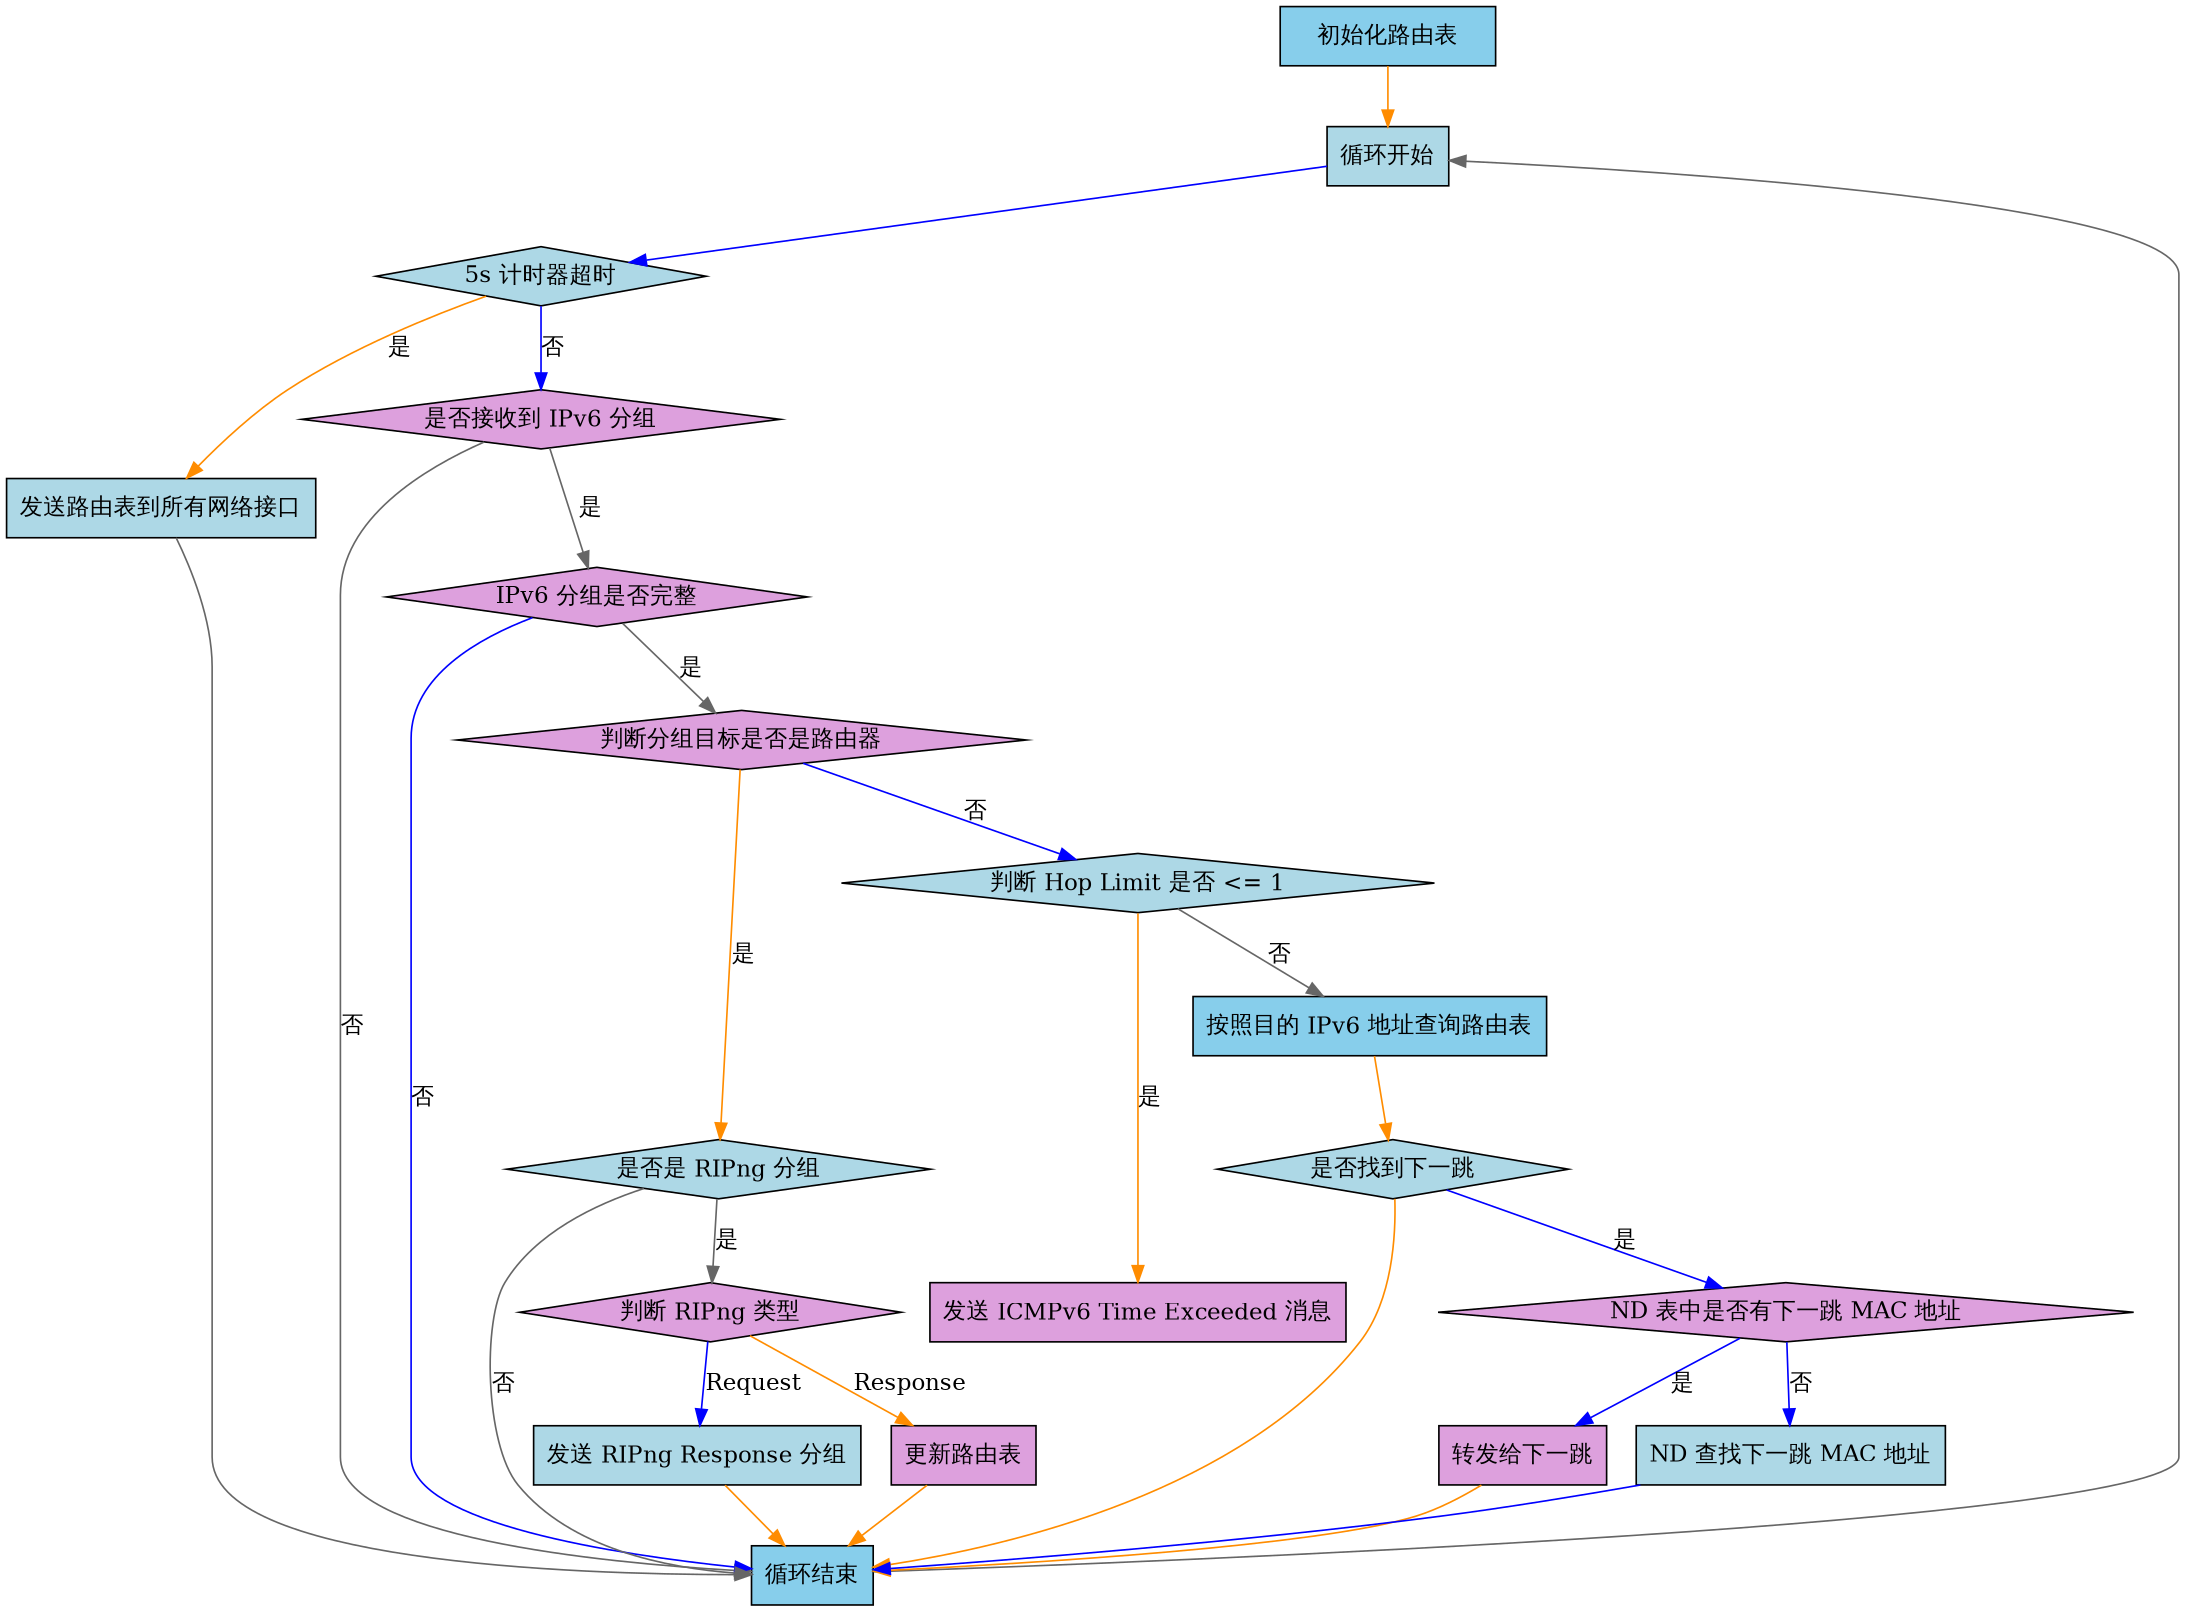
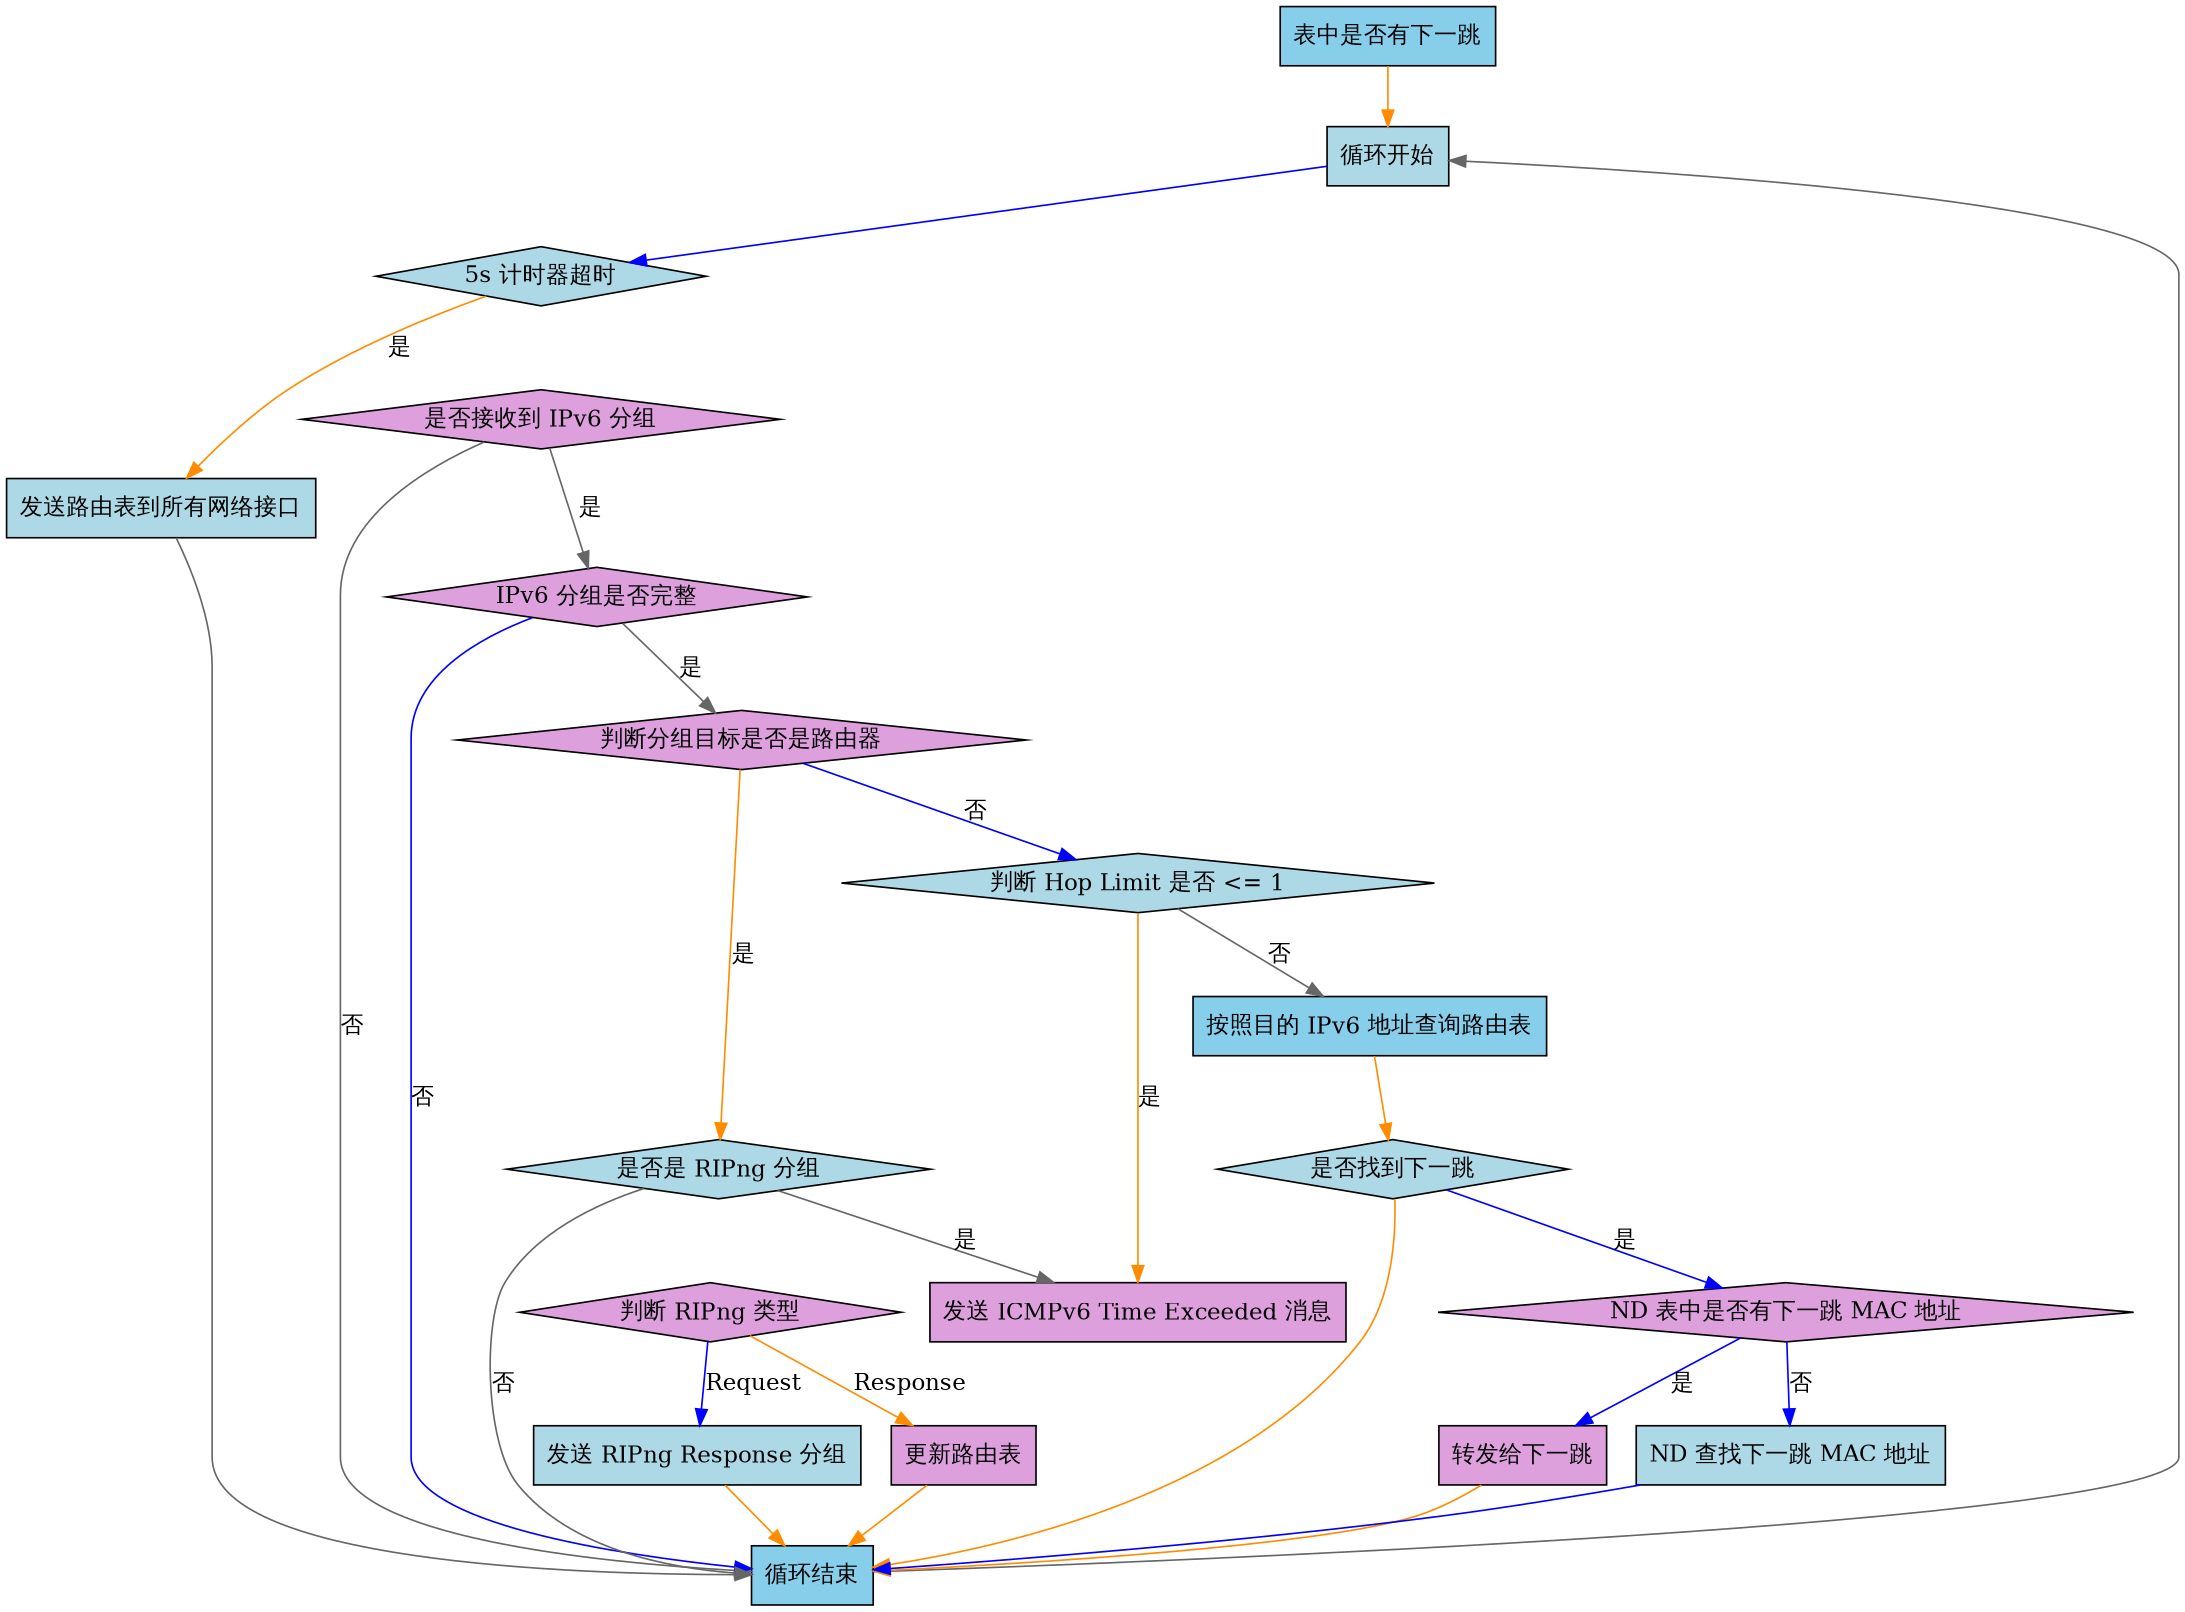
node "初始化路由表": label "初始化路由表" -> "表中是否有下一跳"
edge "5s 计时器超时" -> "是否接收到 IPv6 分组": removed, label "否"
edge "是否是 RIPng 分组" -> "判断 RIPng 类型": now "是否是 RIPng 分组" -> "发送 ICMPv6 Time Exceeded 消息"
